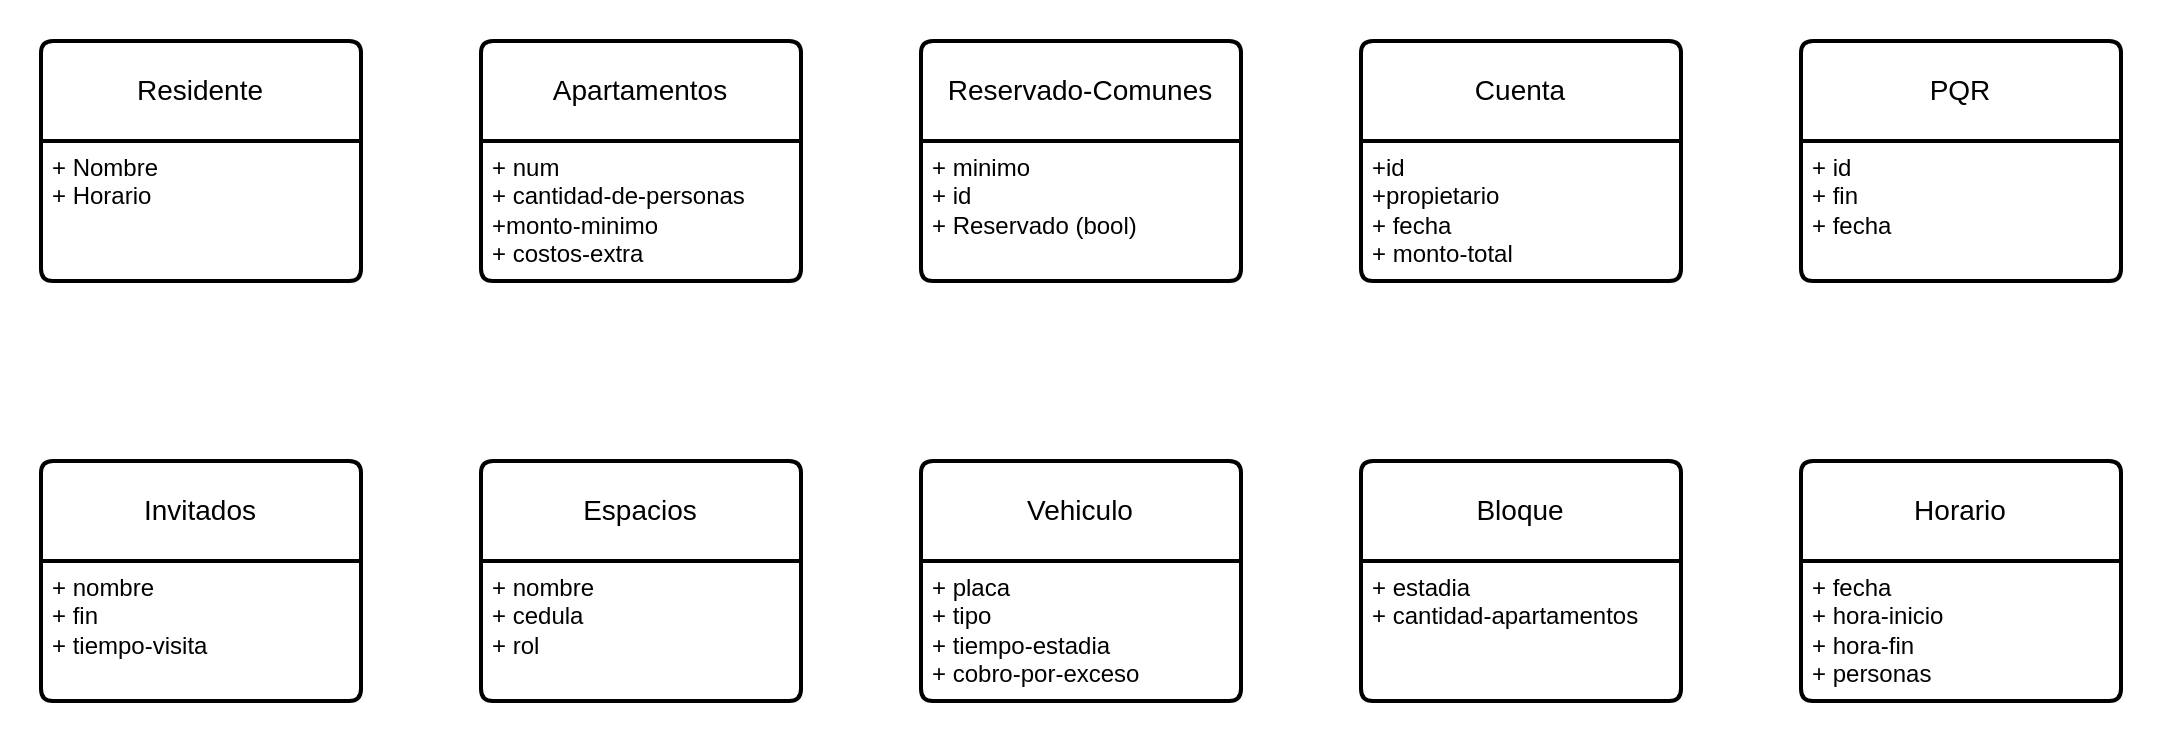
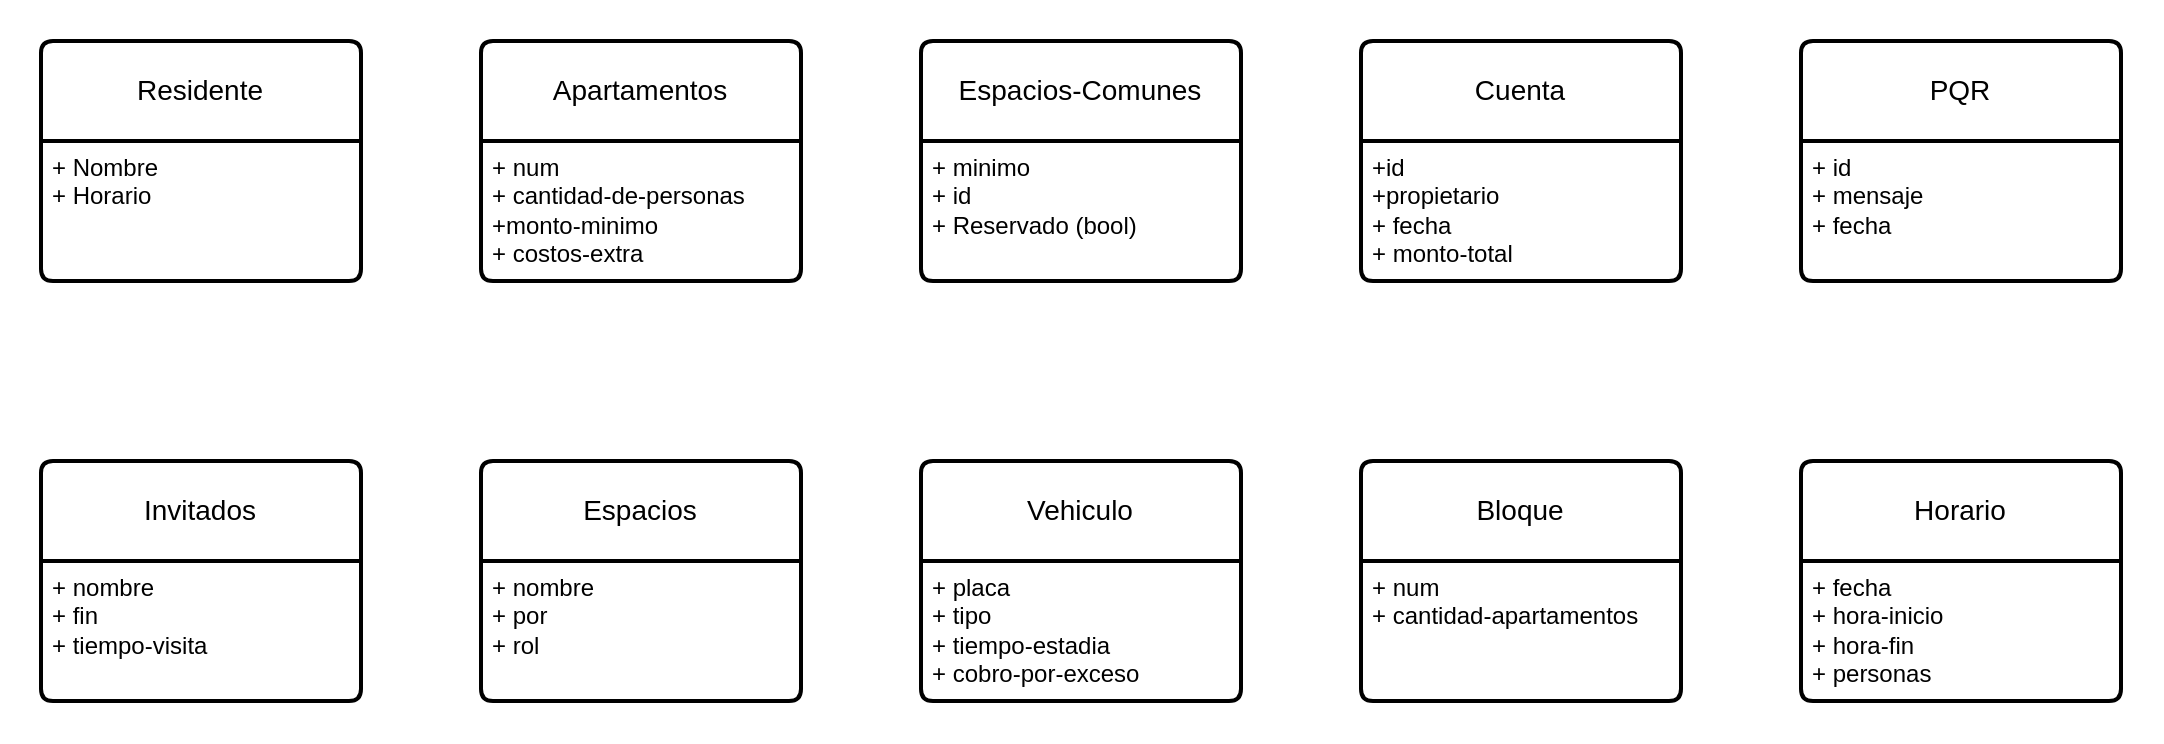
node "Reservado-Comunes": label "Reservado-Comunes" -> "Espacios-Comunes"
node "+ id + fin + fecha": label "+ id + fin + fecha" -> "+ id + mensaje + fecha"
node "+ estadia + cantidad-apartamentos": label "+ estadia + cantidad-apartamentos" -> "+ num + cantidad-apartamentos"
node "+ nombre + cedula + rol": label "+ nombre + cedula + rol" -> "+ nombre + por + rol"
